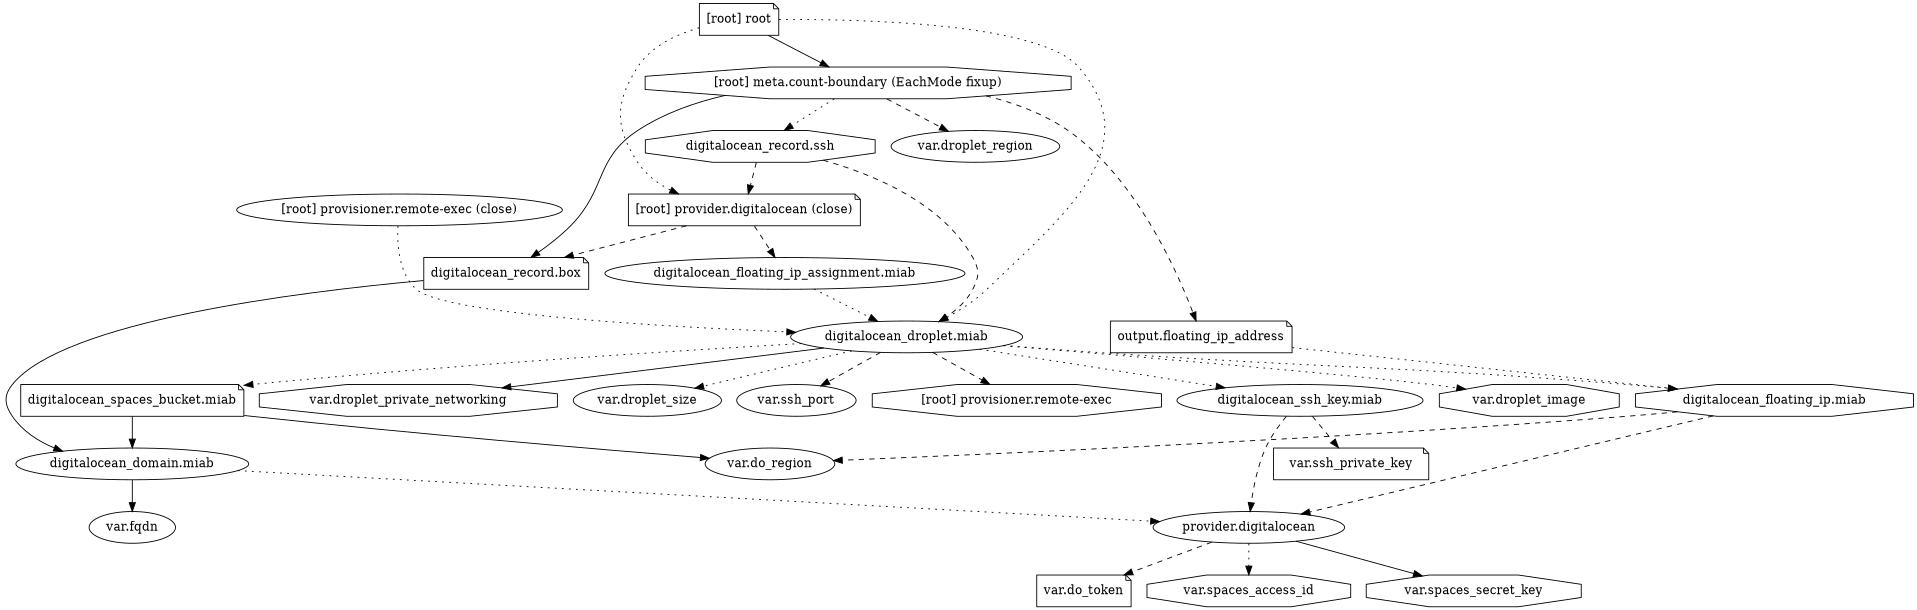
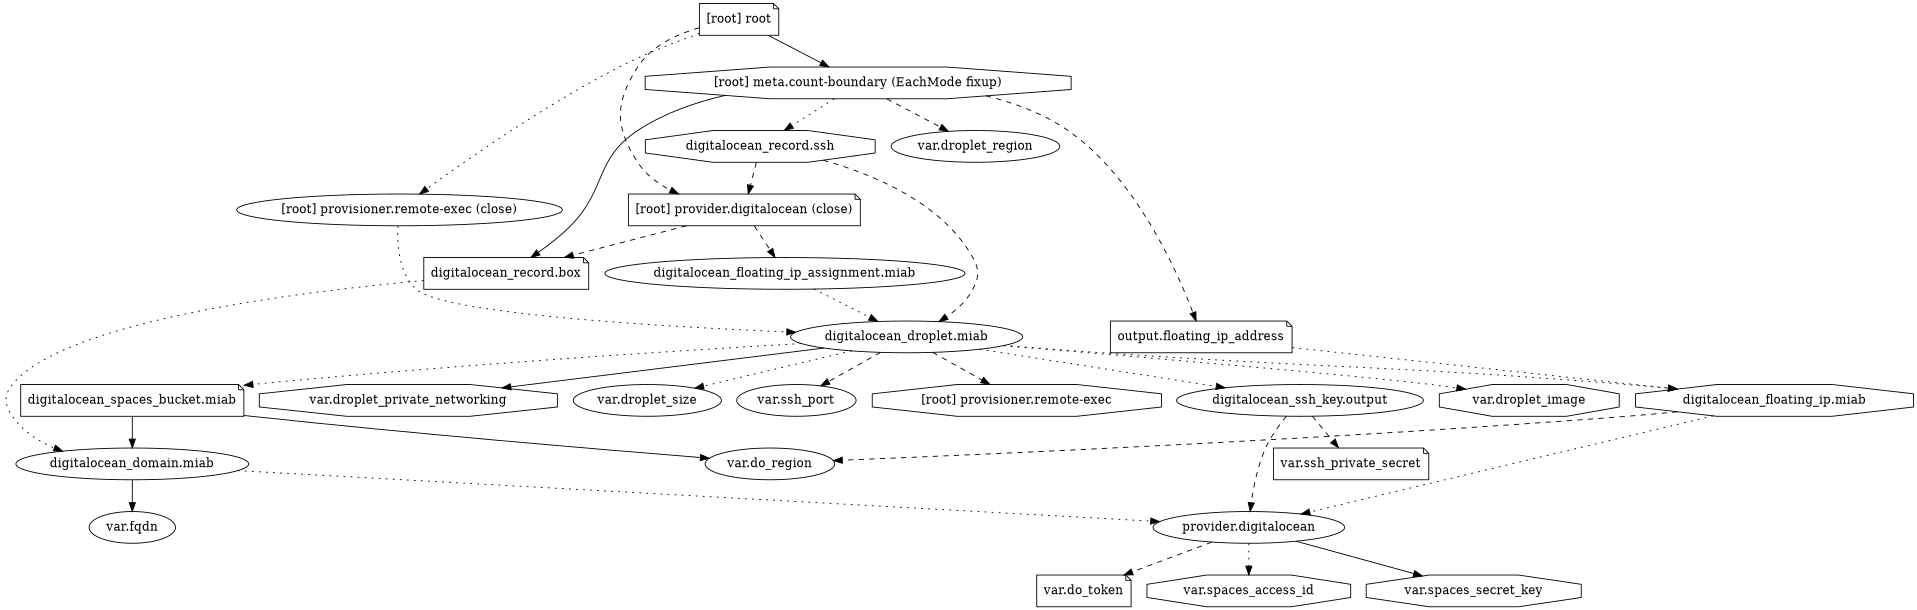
edge "[root] root" -> "digitalocean_droplet.miab": now "[root] root" -> "[root] provisioner.remote-exec (close)"
edge "[root] root" -> "[root] provider.digitalocean (close)": style dotted -> dashed
edge "digitalocean_record.box" -> "digitalocean_domain.miab": style solid -> dotted
node "digitalocean_ssh_key.miab": label "digitalocean_ssh_key.miab" -> "digitalocean_ssh_key.output"
node "var.ssh_private_key": label "var.ssh_private_key" -> "var.ssh_private_secret"
edge "digitalocean_floating_ip.miab" -> "provider.digitalocean": style dashed -> dotted
